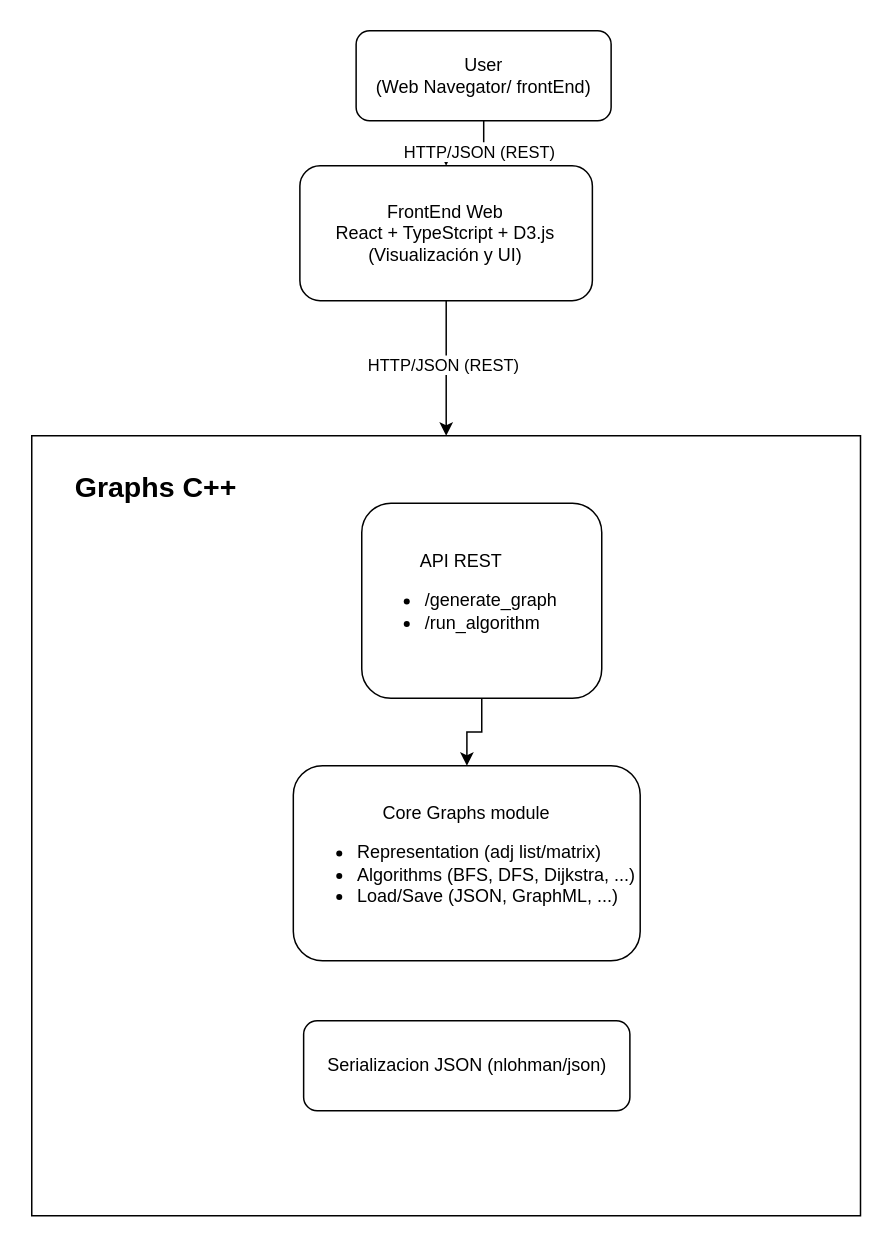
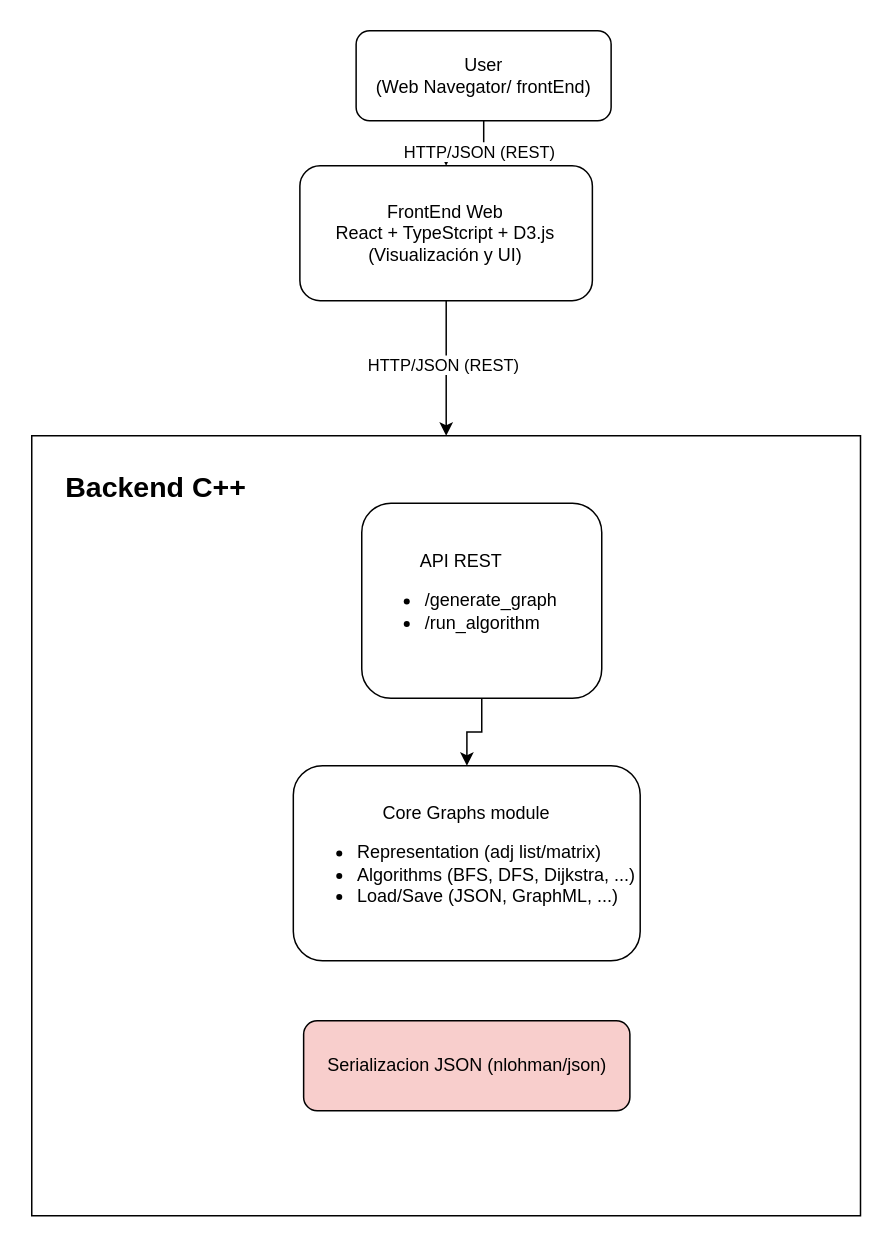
node "Graphs C++": label "Graphs C++" -> "Backend C++"
node "Serializacion JSON (nlohman/json)": fillcolor #ffffff -> #f8cecc
